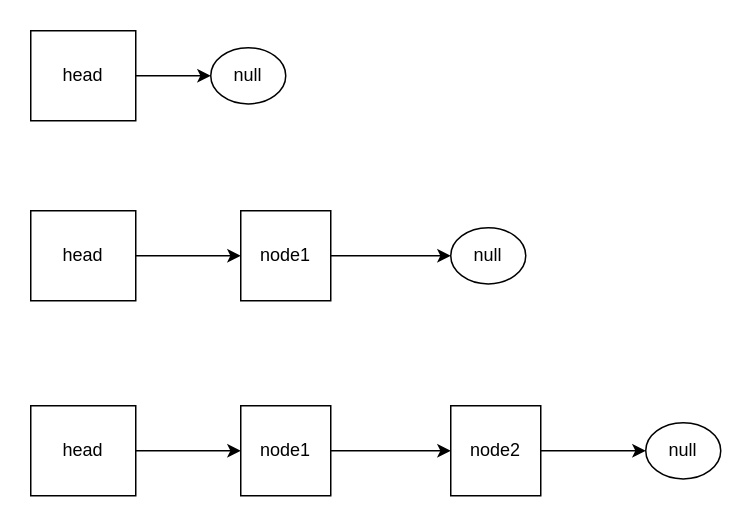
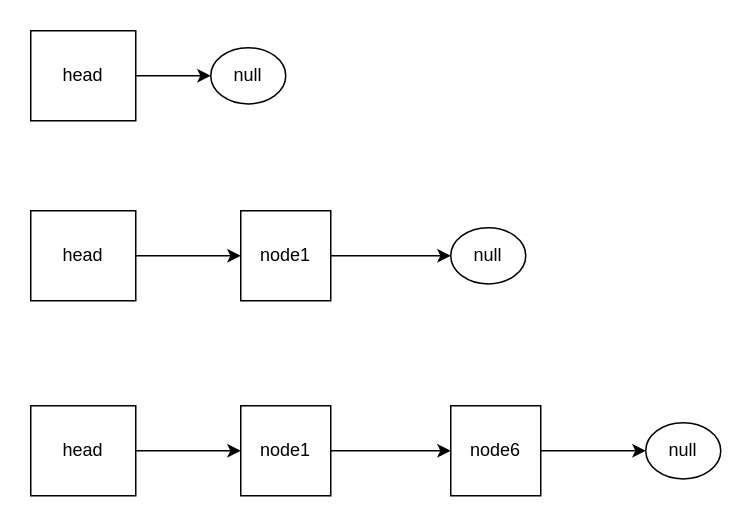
node "node2": label "node2" -> "node6"
